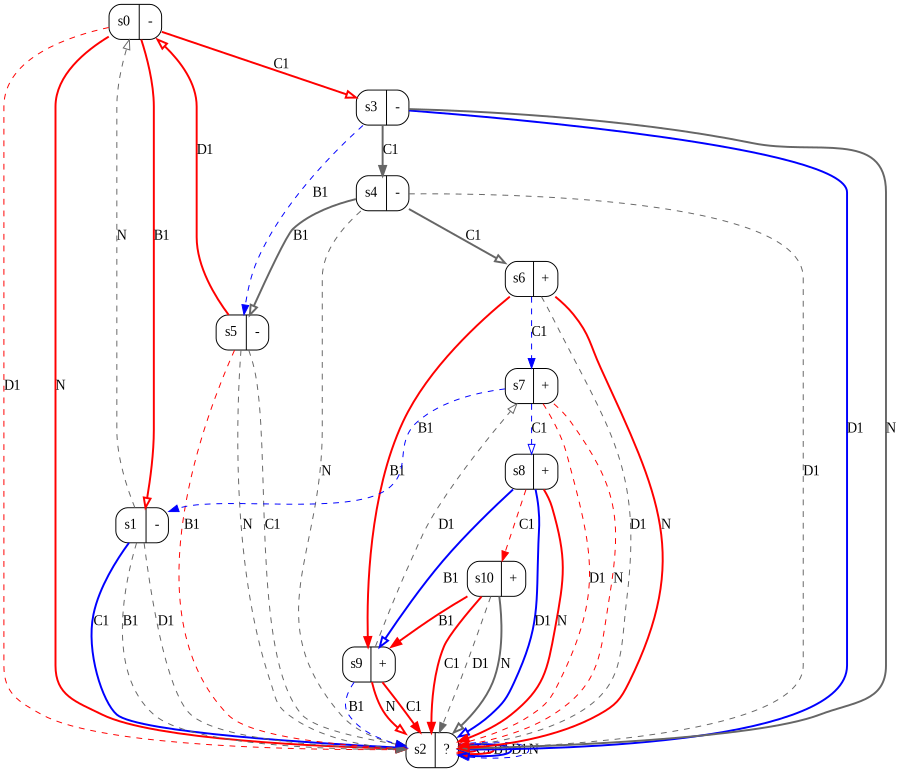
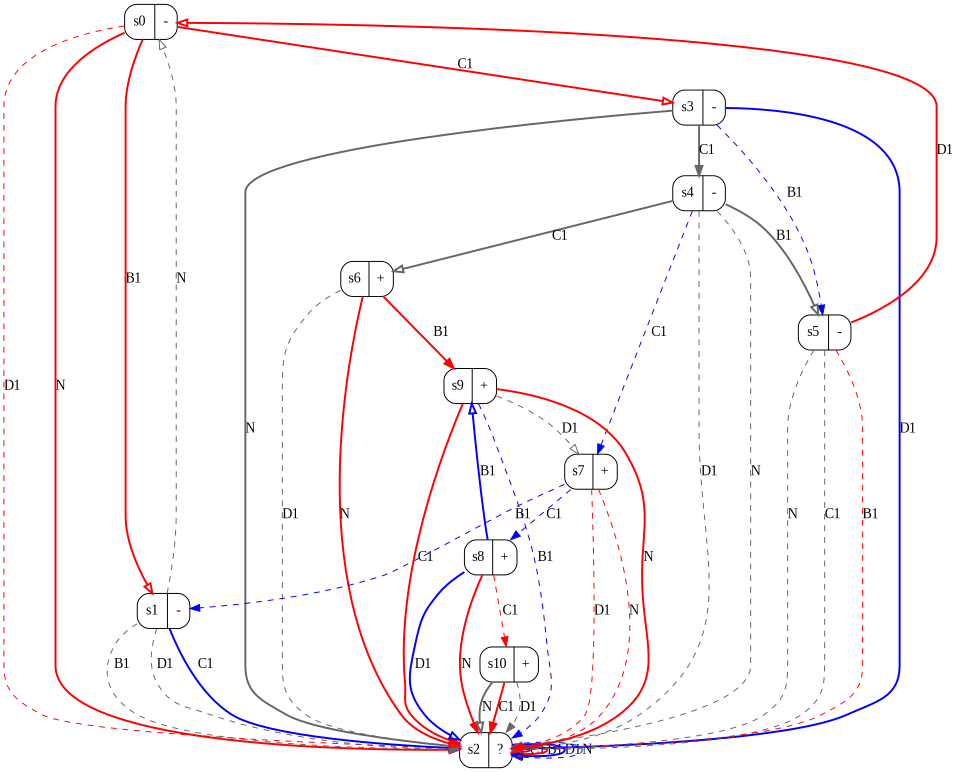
edge "s6" -> "s7": now "s4" -> "s7"
edge "s7" -> "s8": arrowhead onormal -> normal
edge "s10" -> "s9": removed, label "B1"
